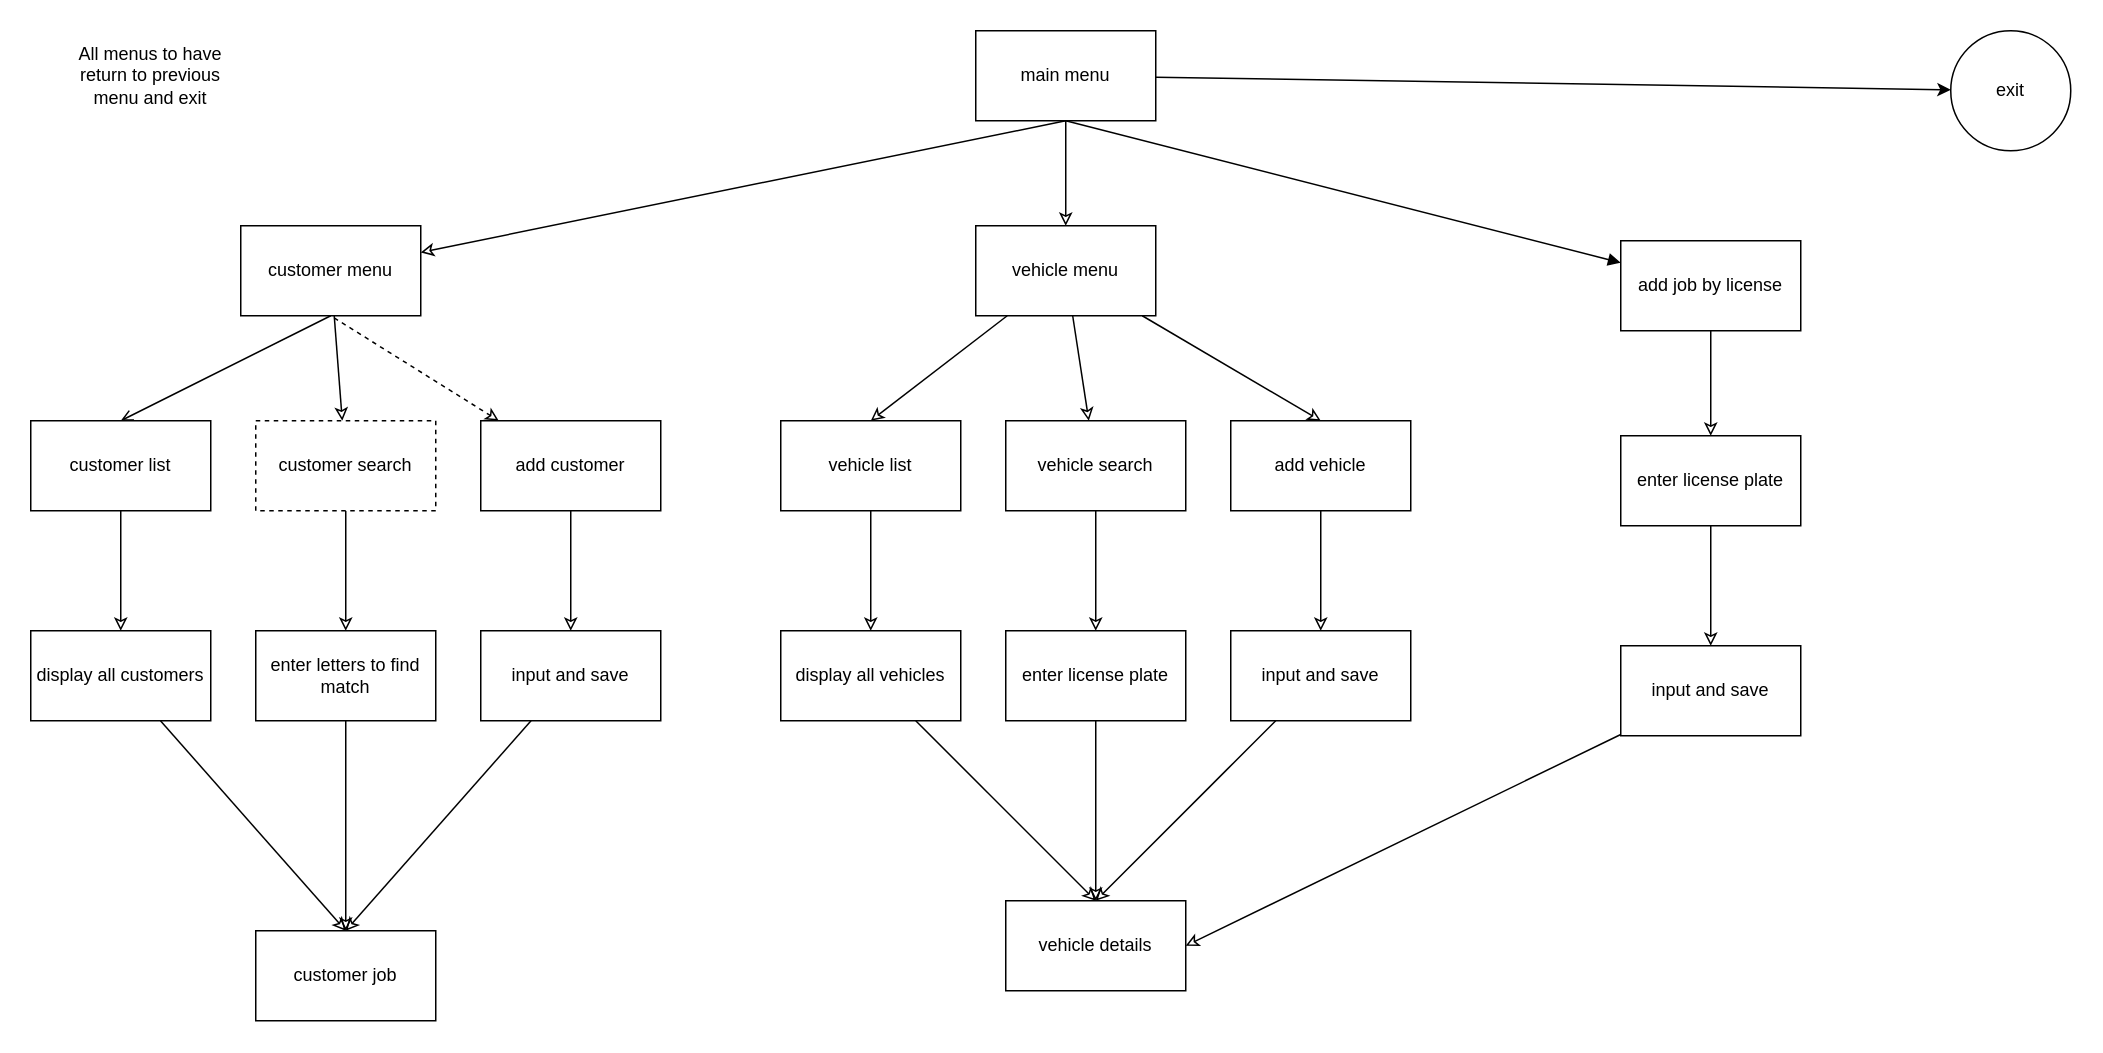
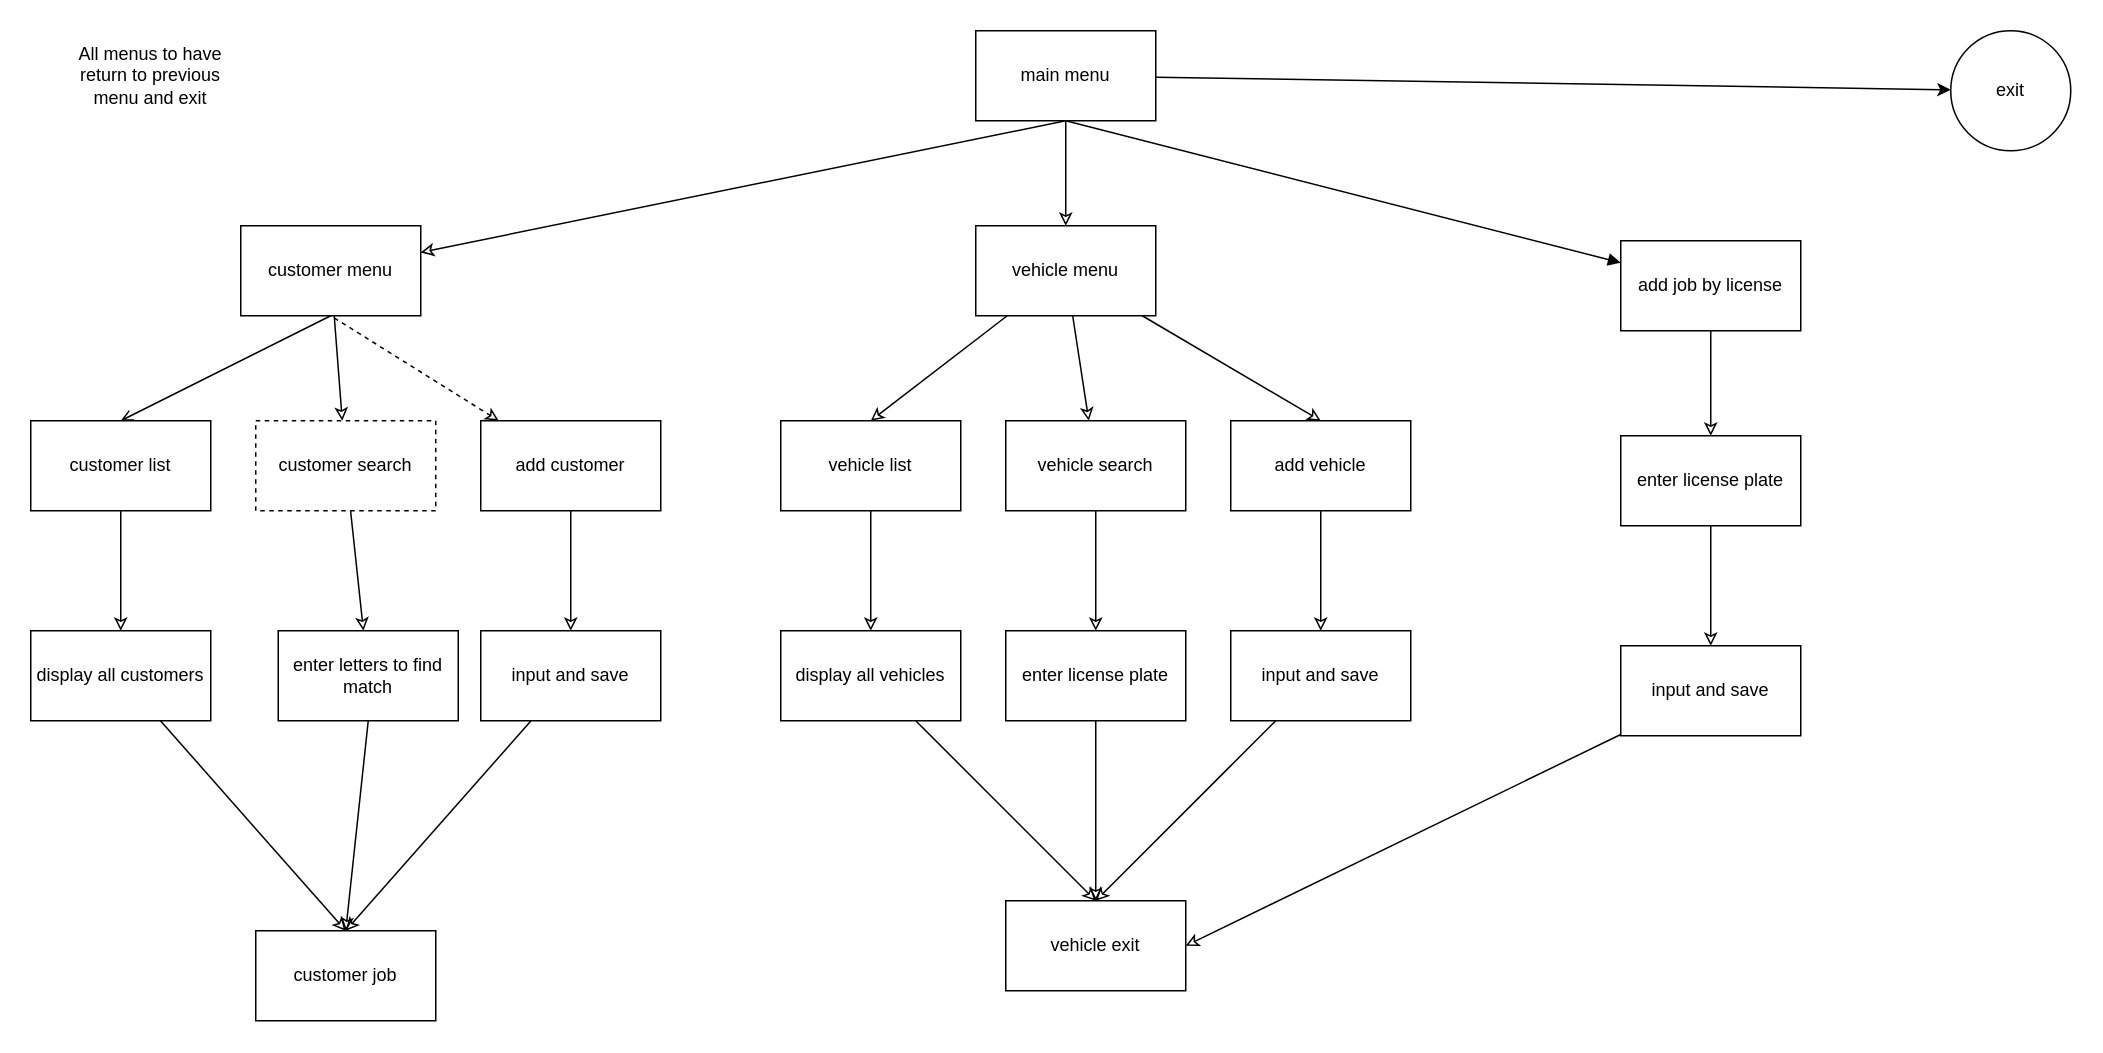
node "enter letters to find match": moved (346, 676) -> (368, 676)
node "vehicle details": label "vehicle details" -> "vehicle exit"
